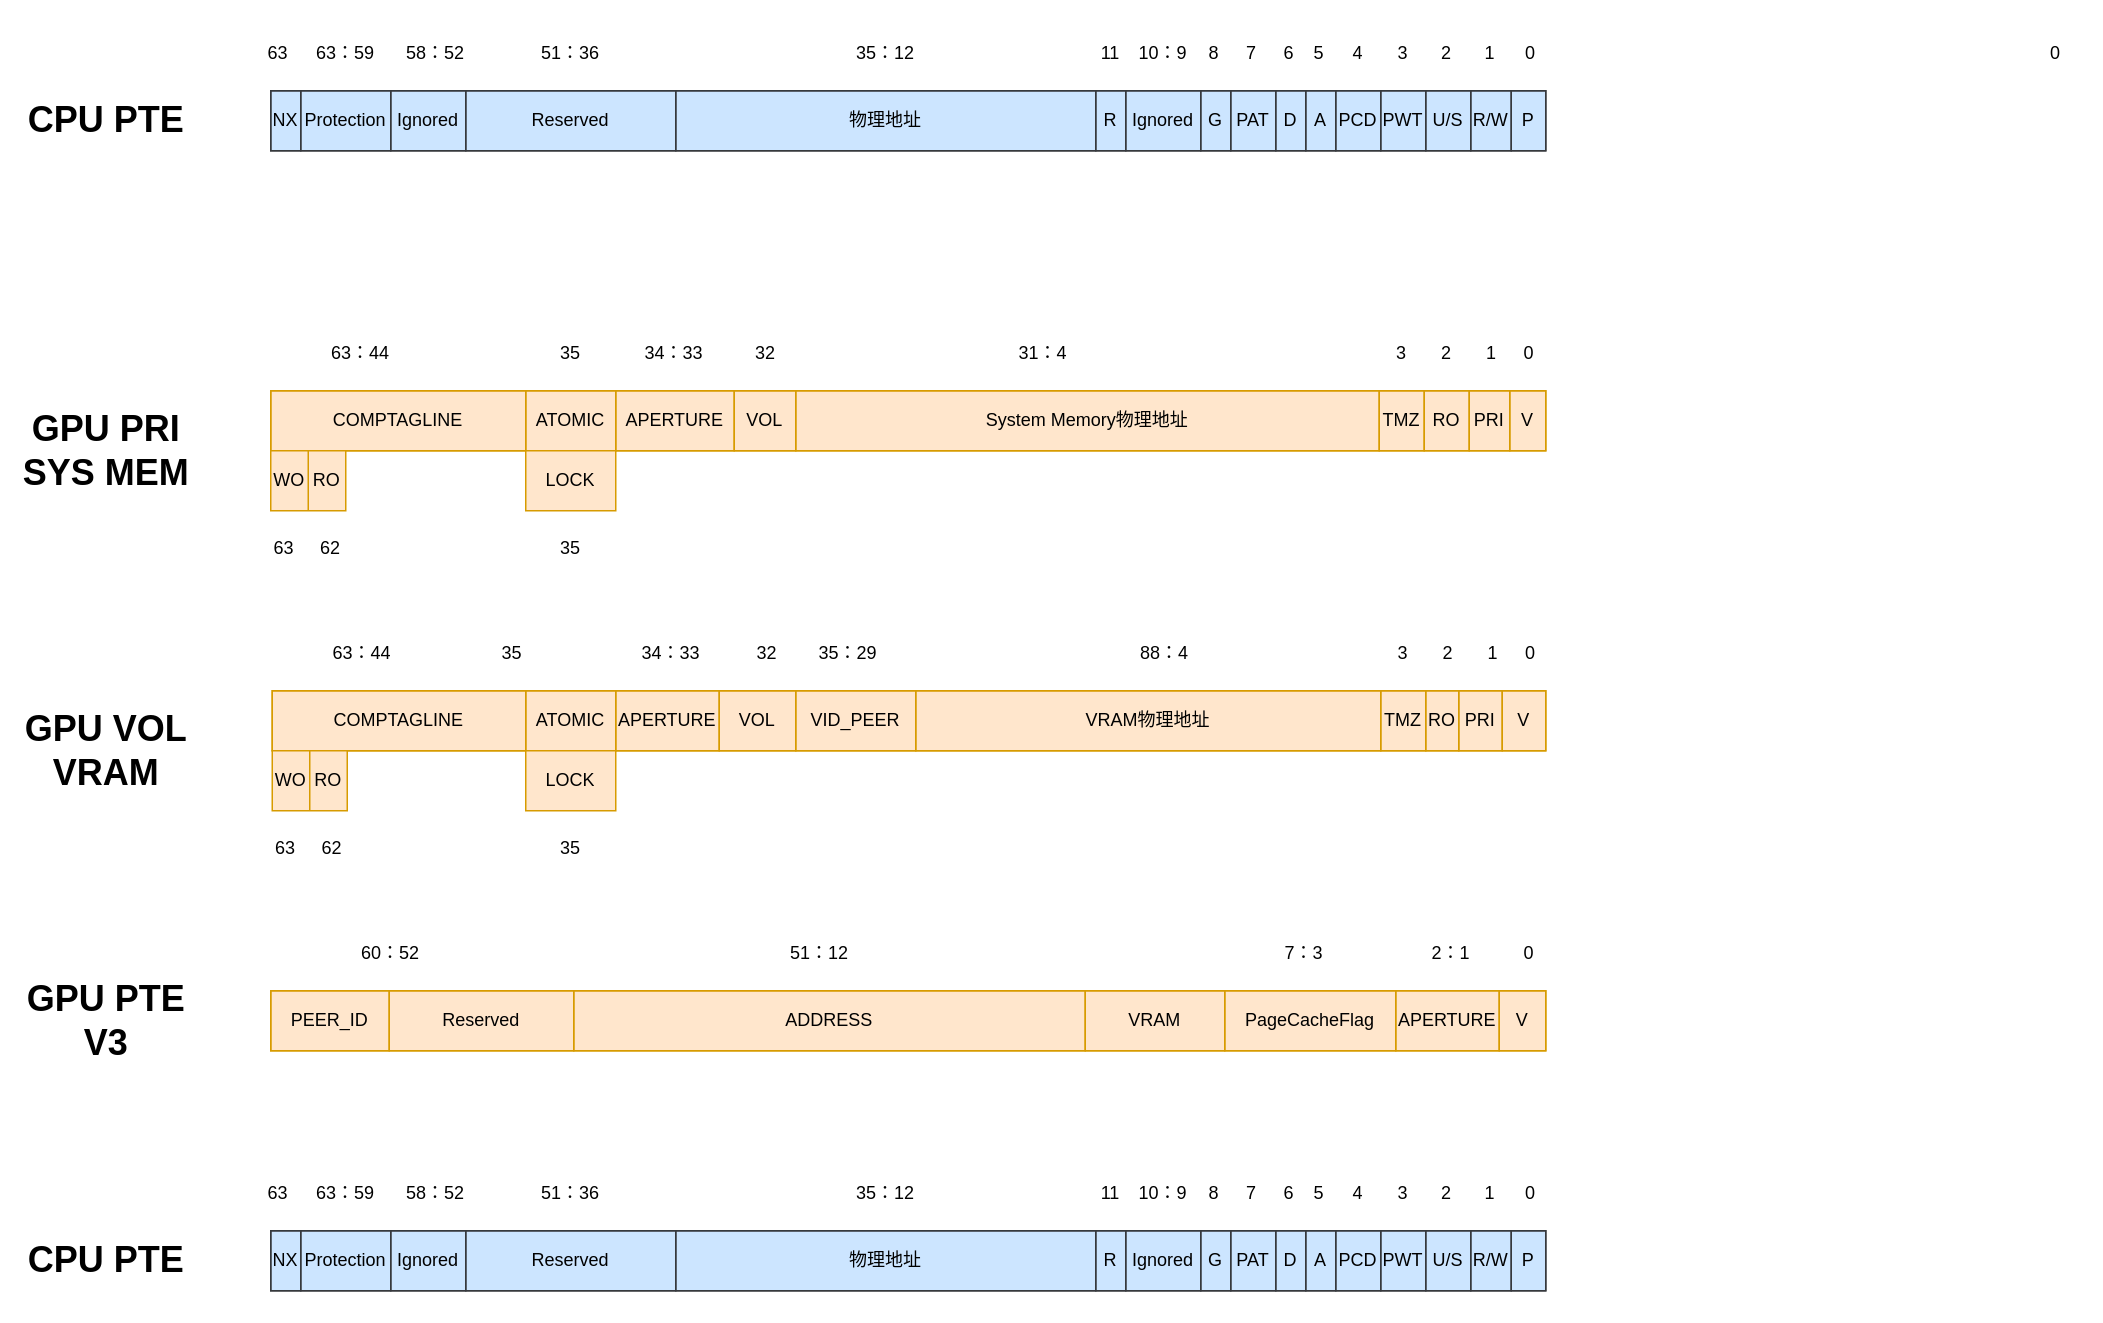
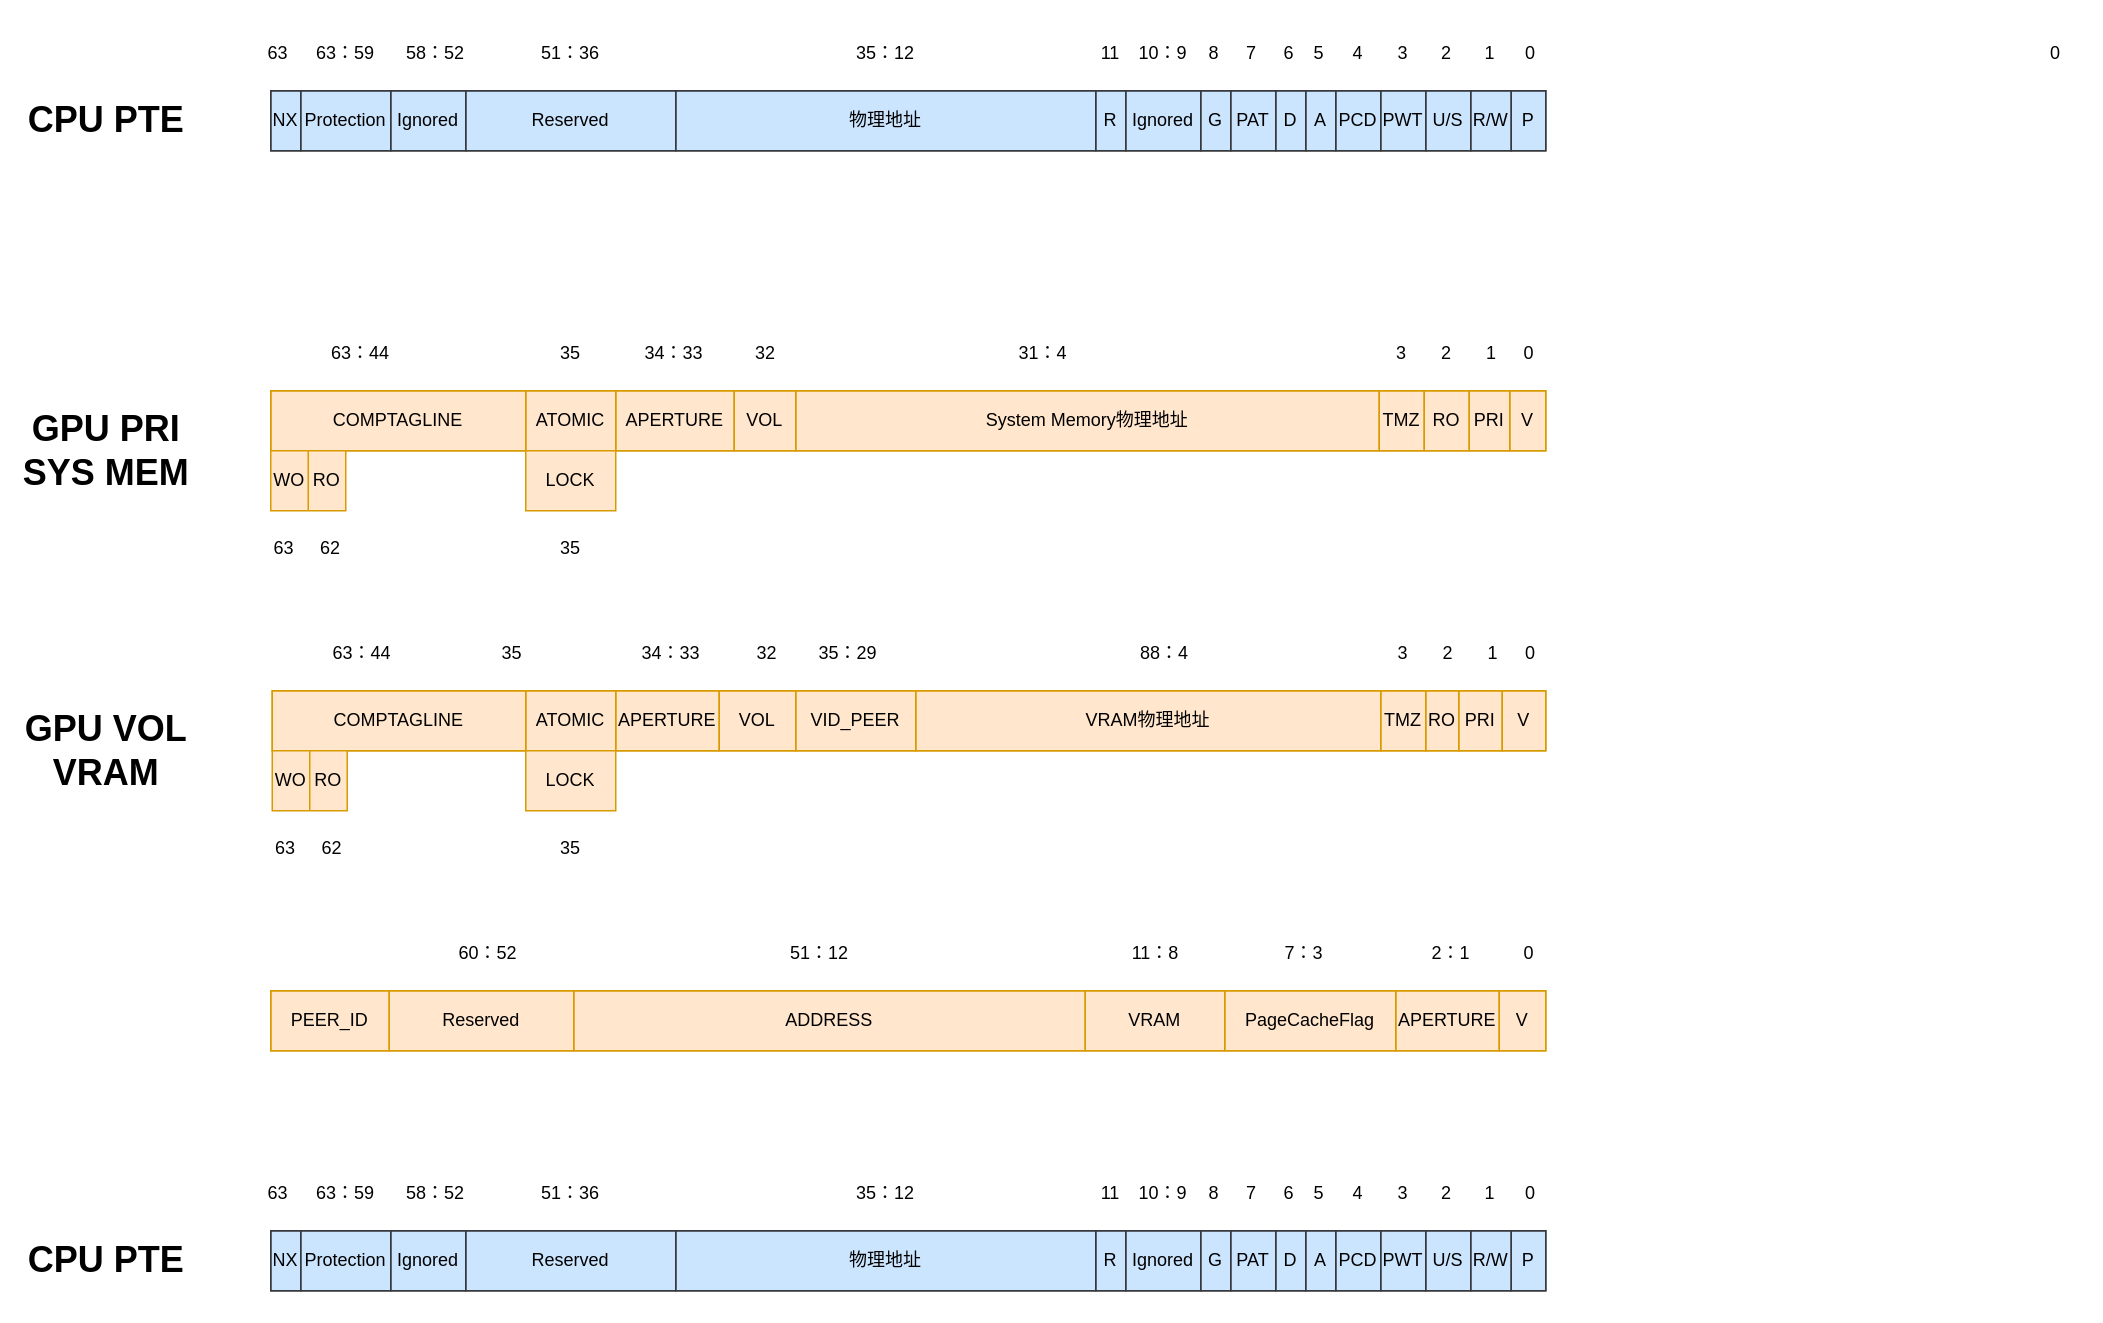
node "60：52": moved (391, 953) -> (488, 953)
node "11：8": added
node "GPU PTE V3": removed
